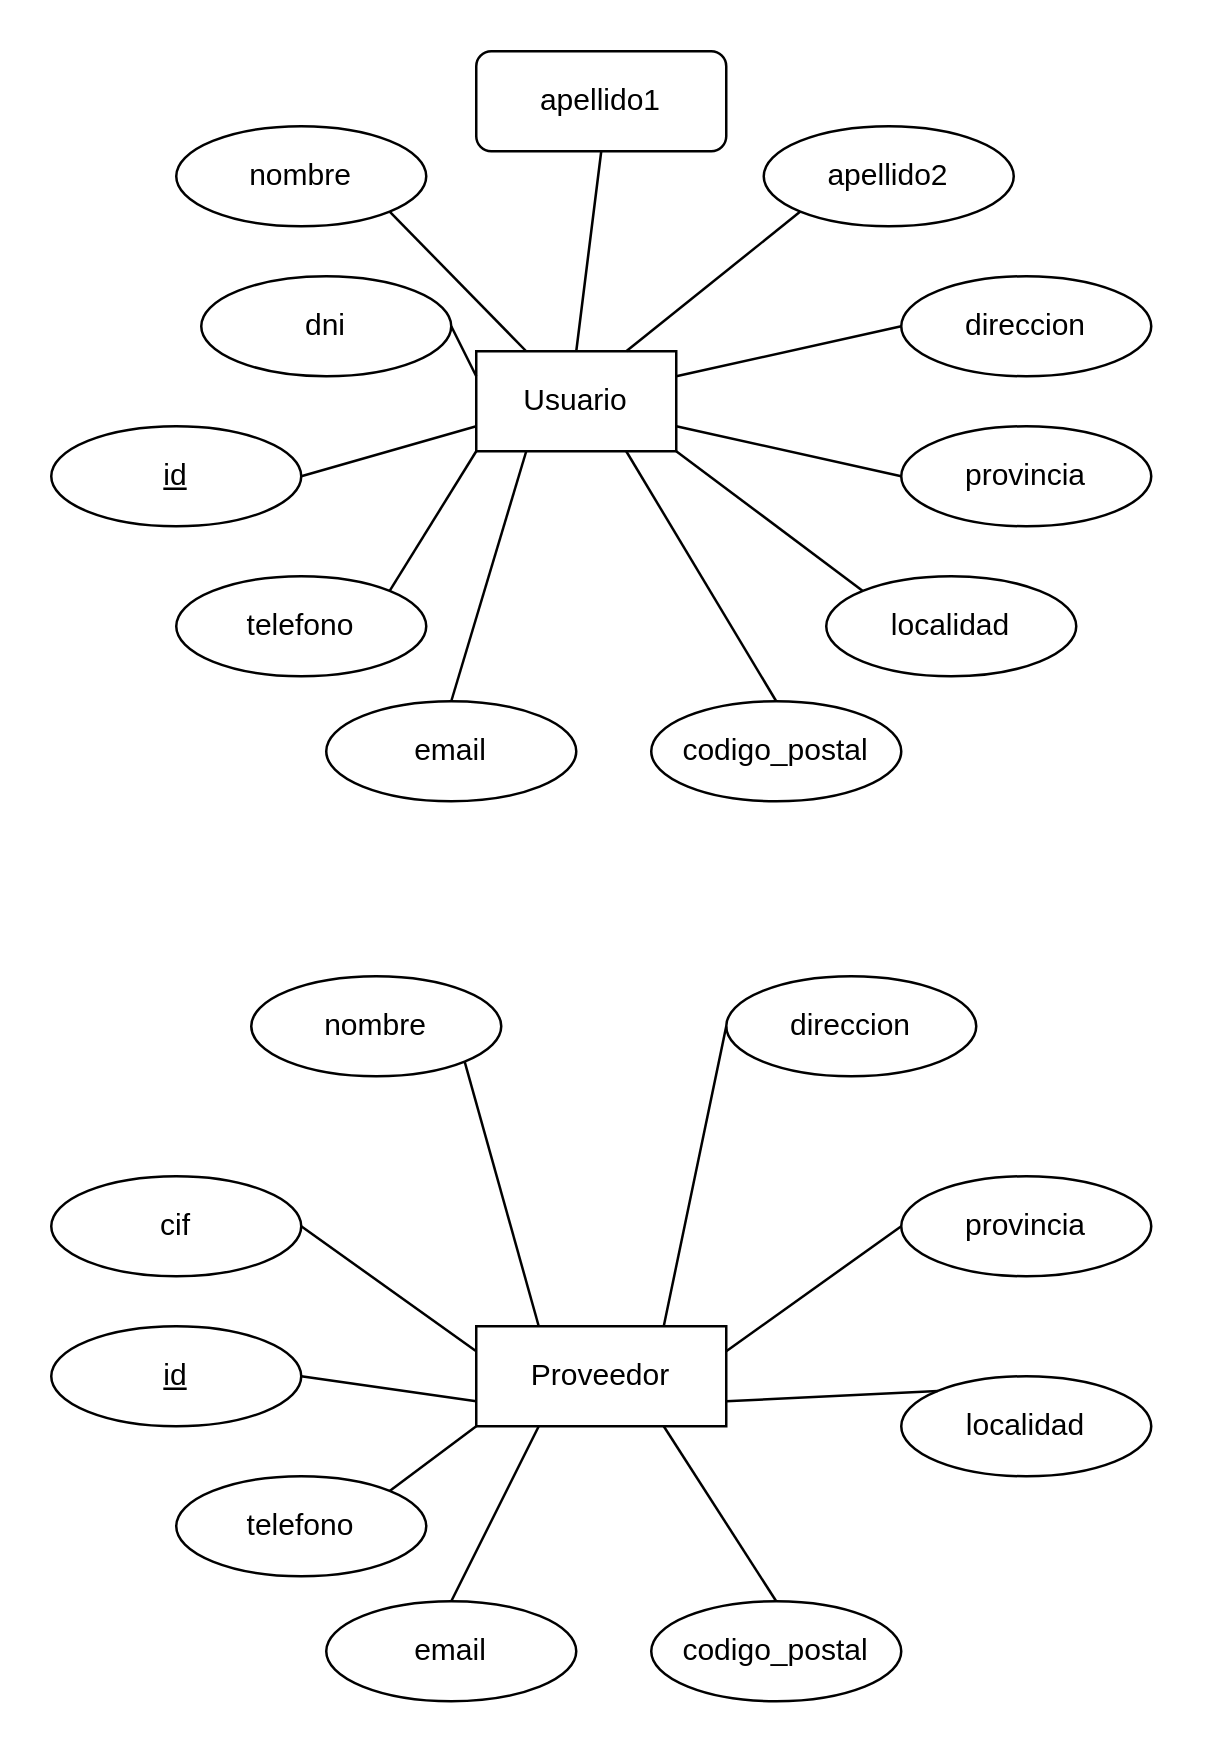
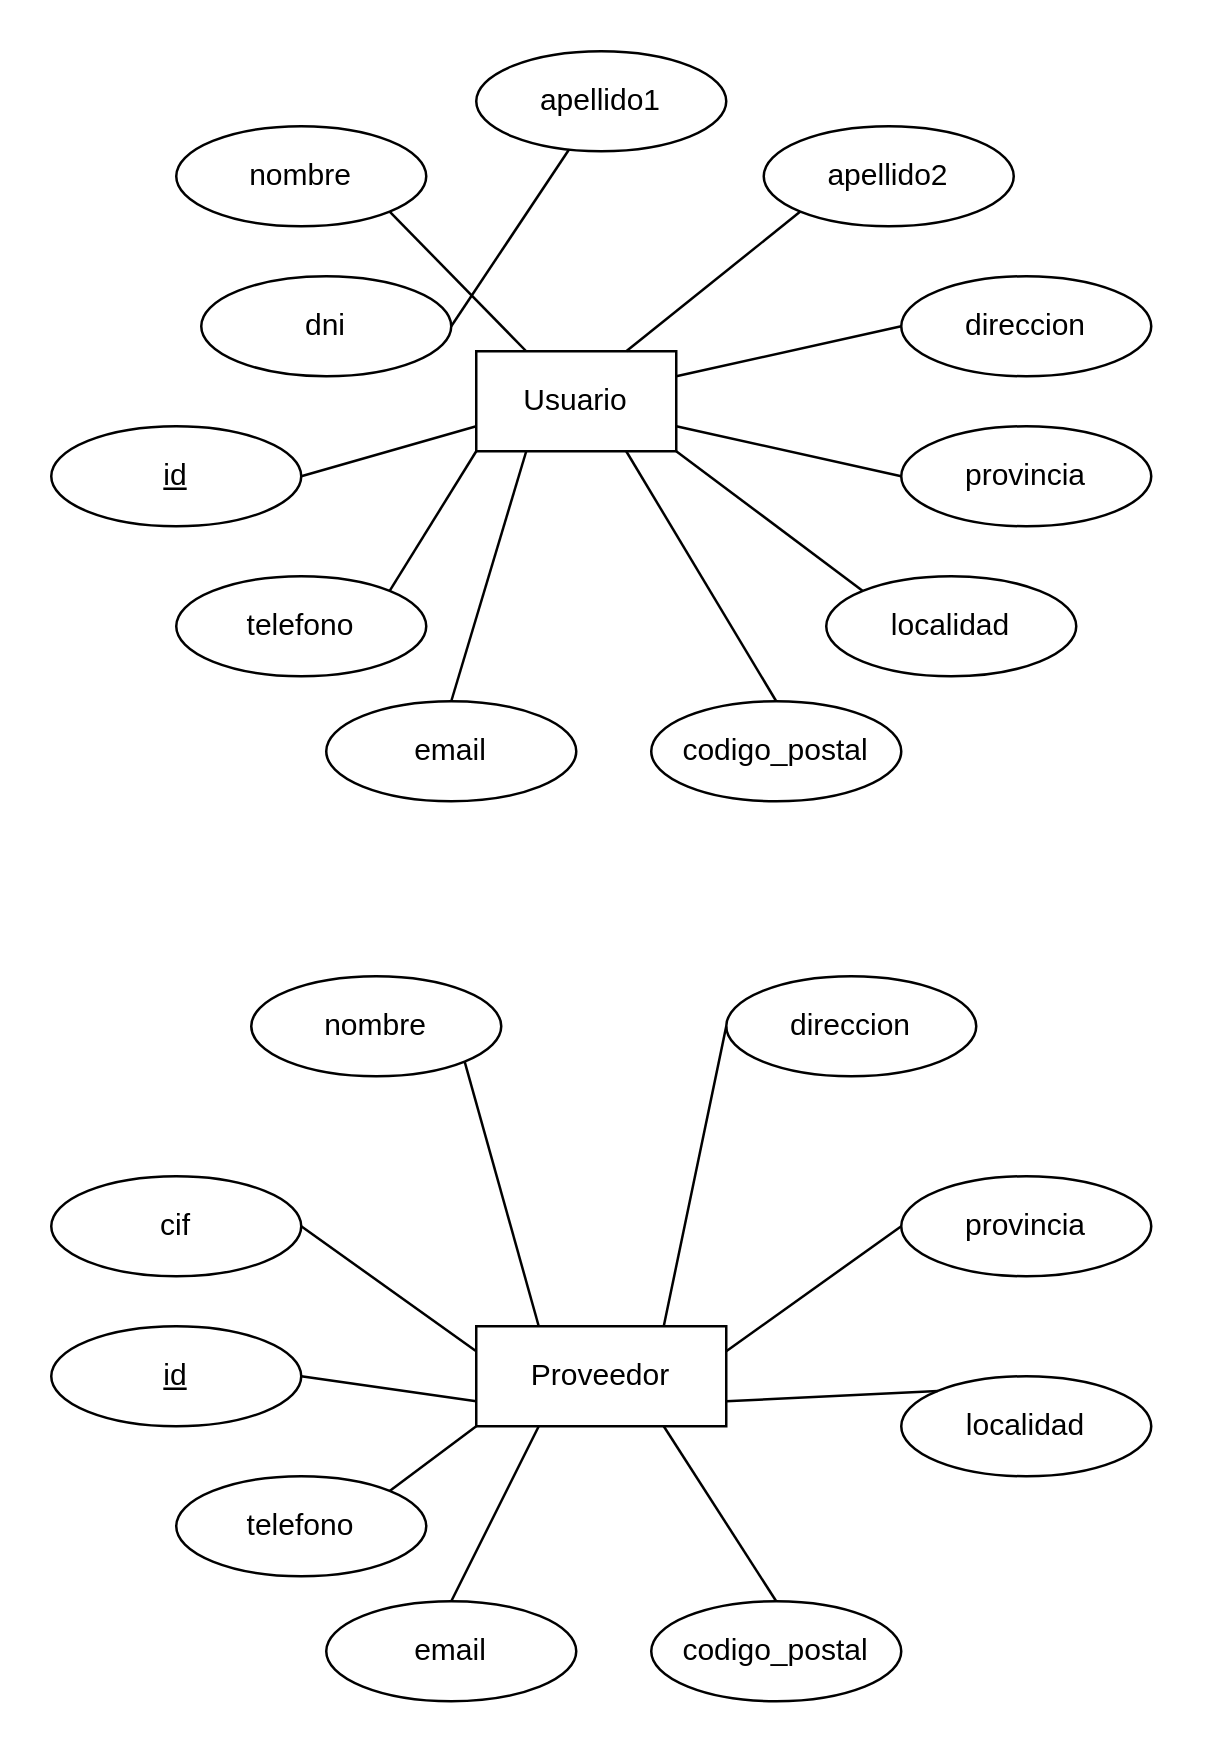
node "apellido1": shape rounded rectangle -> ellipse
edge "apellido1" -- "Usuario": removed
edge "dni" -- "Usuario": now "dni" -- "apellido1"
